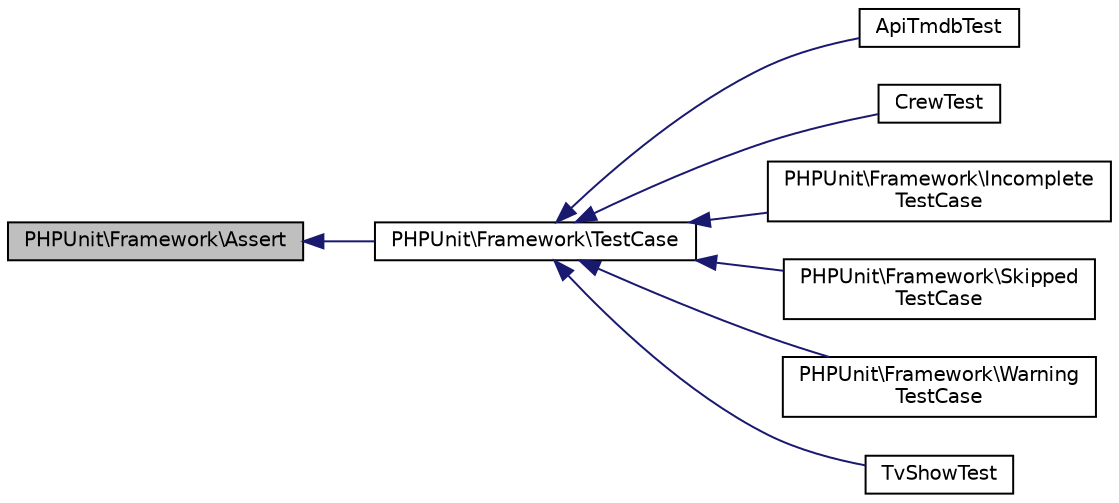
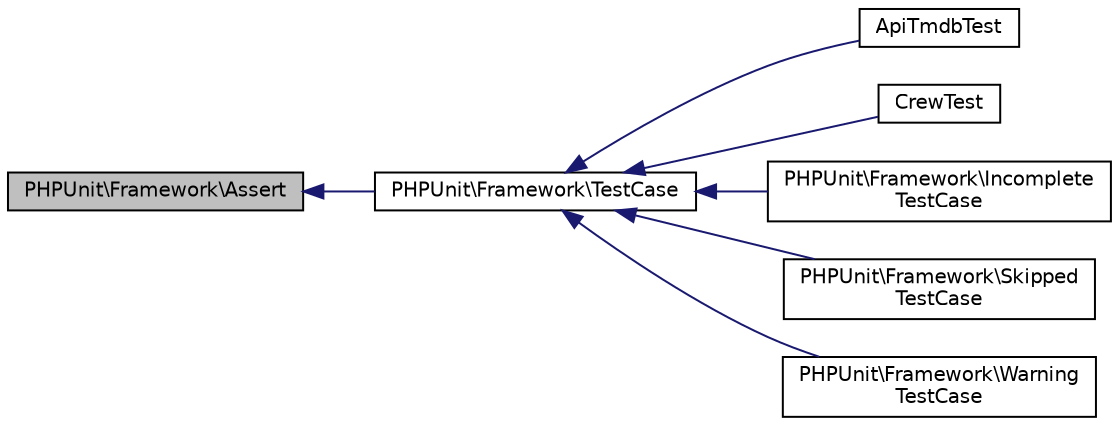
node "TvShowTest": removed
